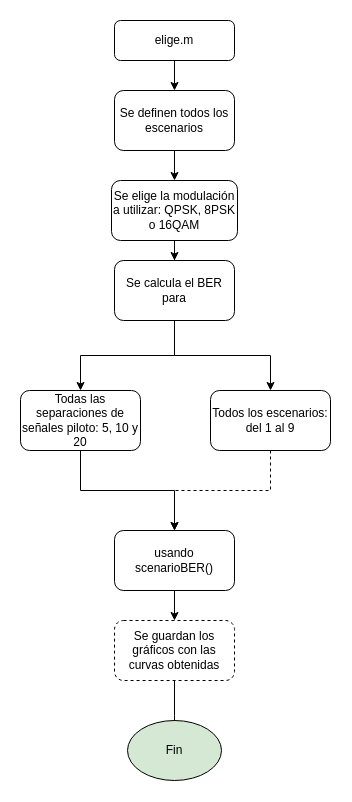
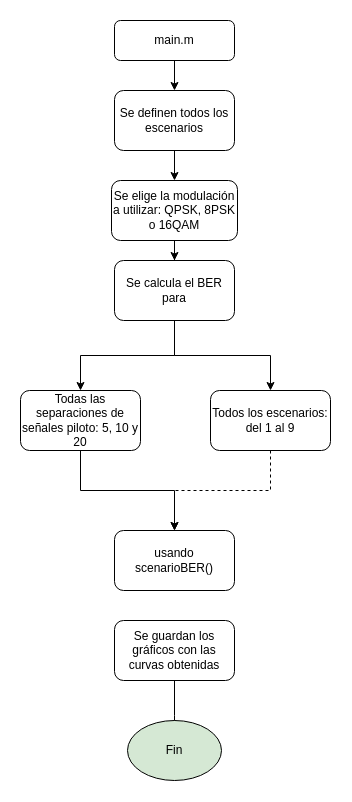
node "elige.m": label "elige.m" -> "main.m"
edge "usando scenarioBER()" -> "Se guardan los gráficos con las curvas obtenidas": removed
node "Se guardan los gráficos con las curvas obtenidas": style dashed -> solid
